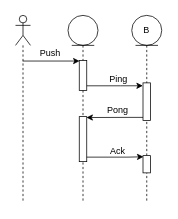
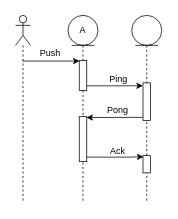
node "A": added
node "B": removed
